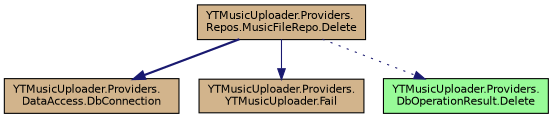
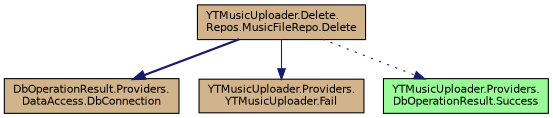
node "YTMusicUploader.Providers. Repos.MusicFileRepo.Delete": label "YTMusicUploader.Providers. Repos.MusicFileRepo.Delete" -> "YTMusicUploader.Delete. Repos.MusicFileRepo.Delete"
node "YTMusicUploader.Providers. DataAccess.DbConnection": label "YTMusicUploader.Providers. DataAccess.DbConnection" -> "DbOperationResult.Providers. DataAccess.DbConnection"
node "YTMusicUploader.Providers. DbOperationResult.Delete": label "YTMusicUploader.Providers. DbOperationResult.Delete" -> "YTMusicUploader.Providers. DbOperationResult.Success"
